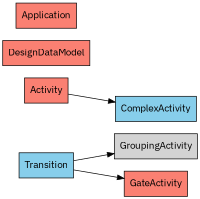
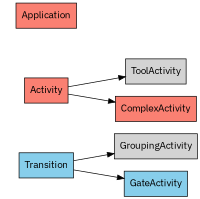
node "DesignDataModel": removed
node "ToolActivity": added
node "ComplexActivity": fillcolor skyblue -> salmon
node "GateActivity": fillcolor salmon -> skyblue
